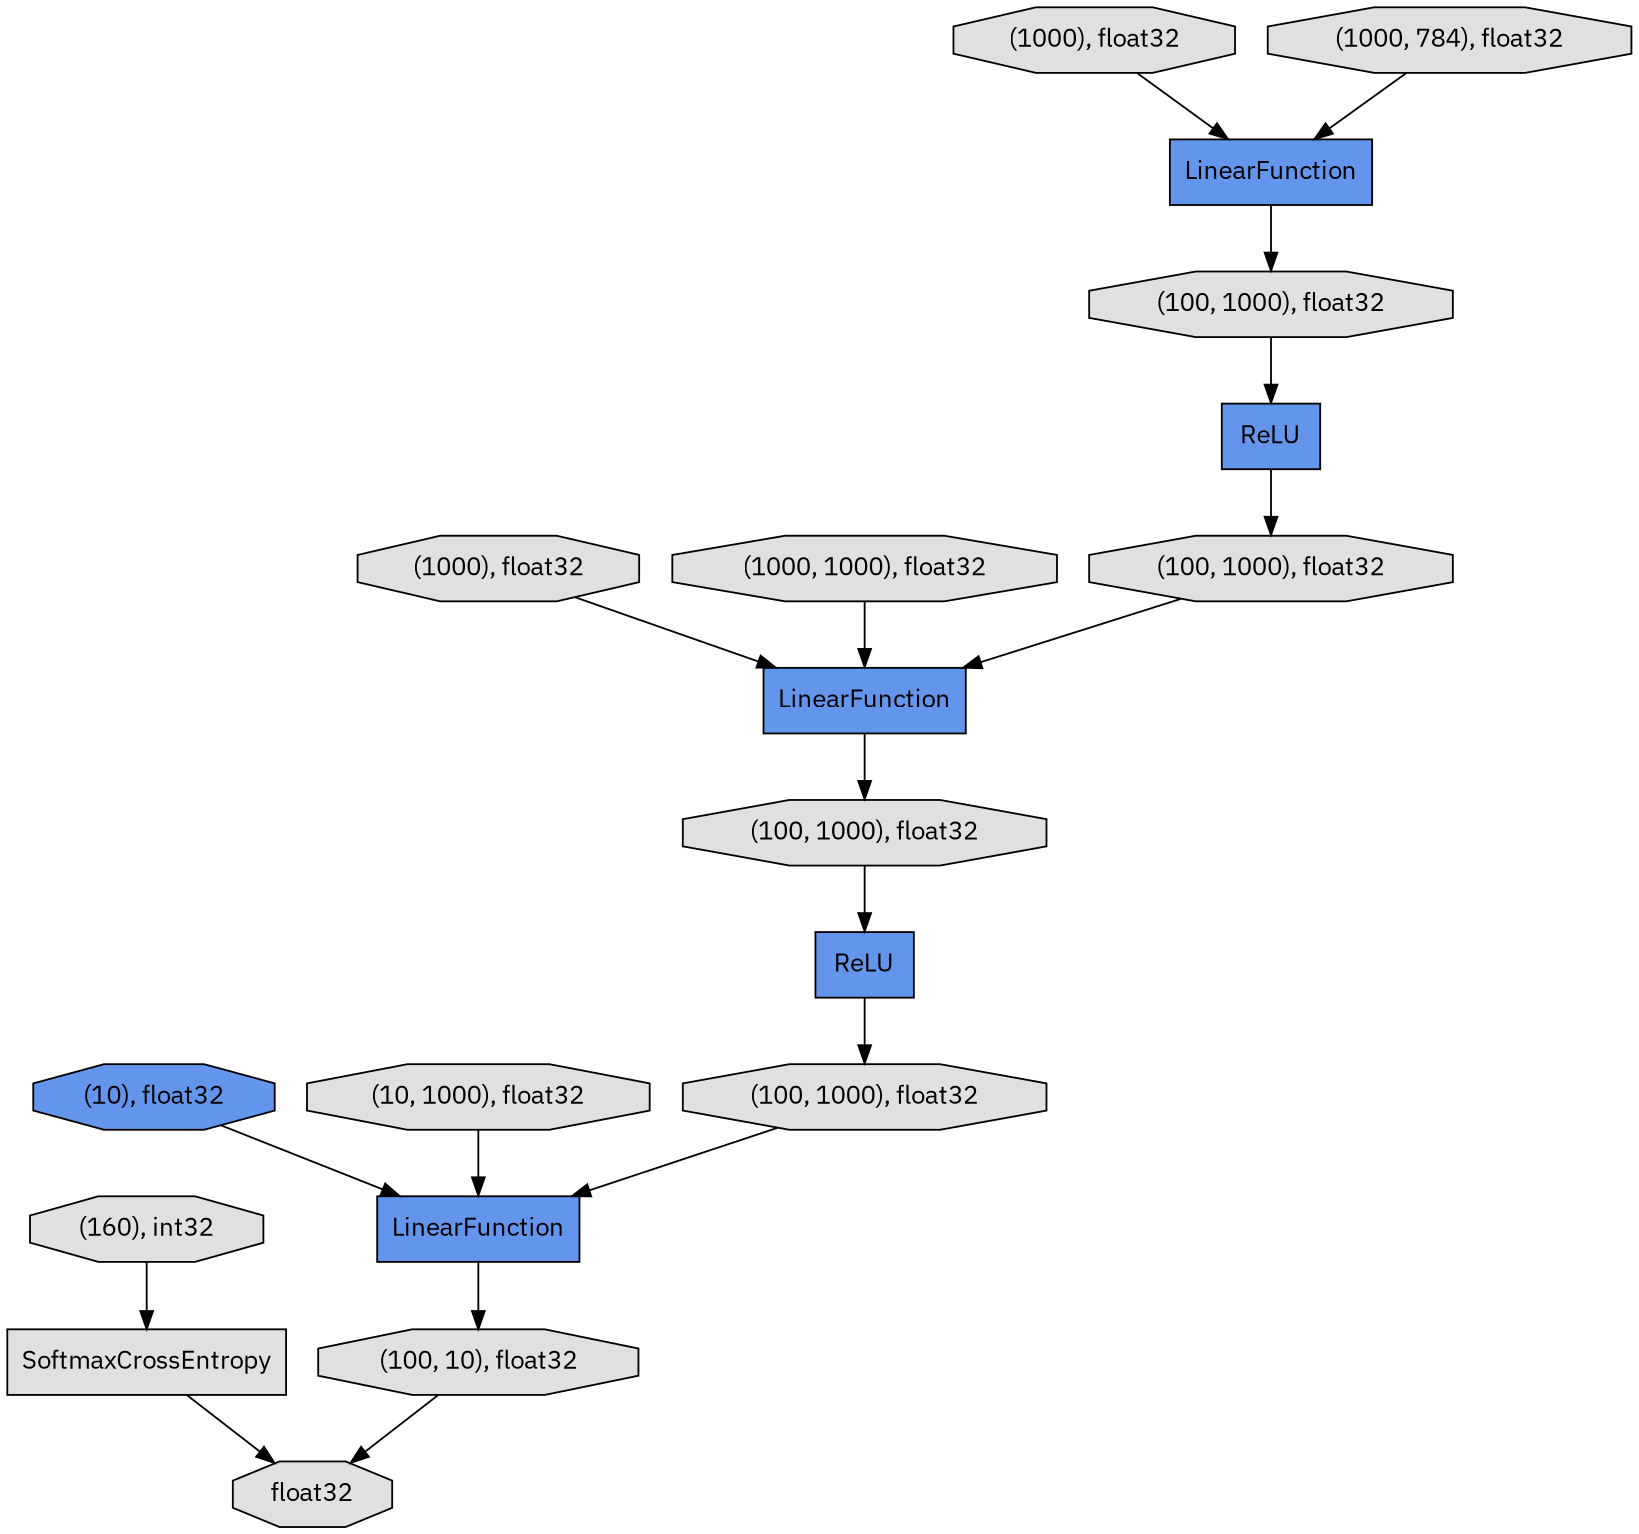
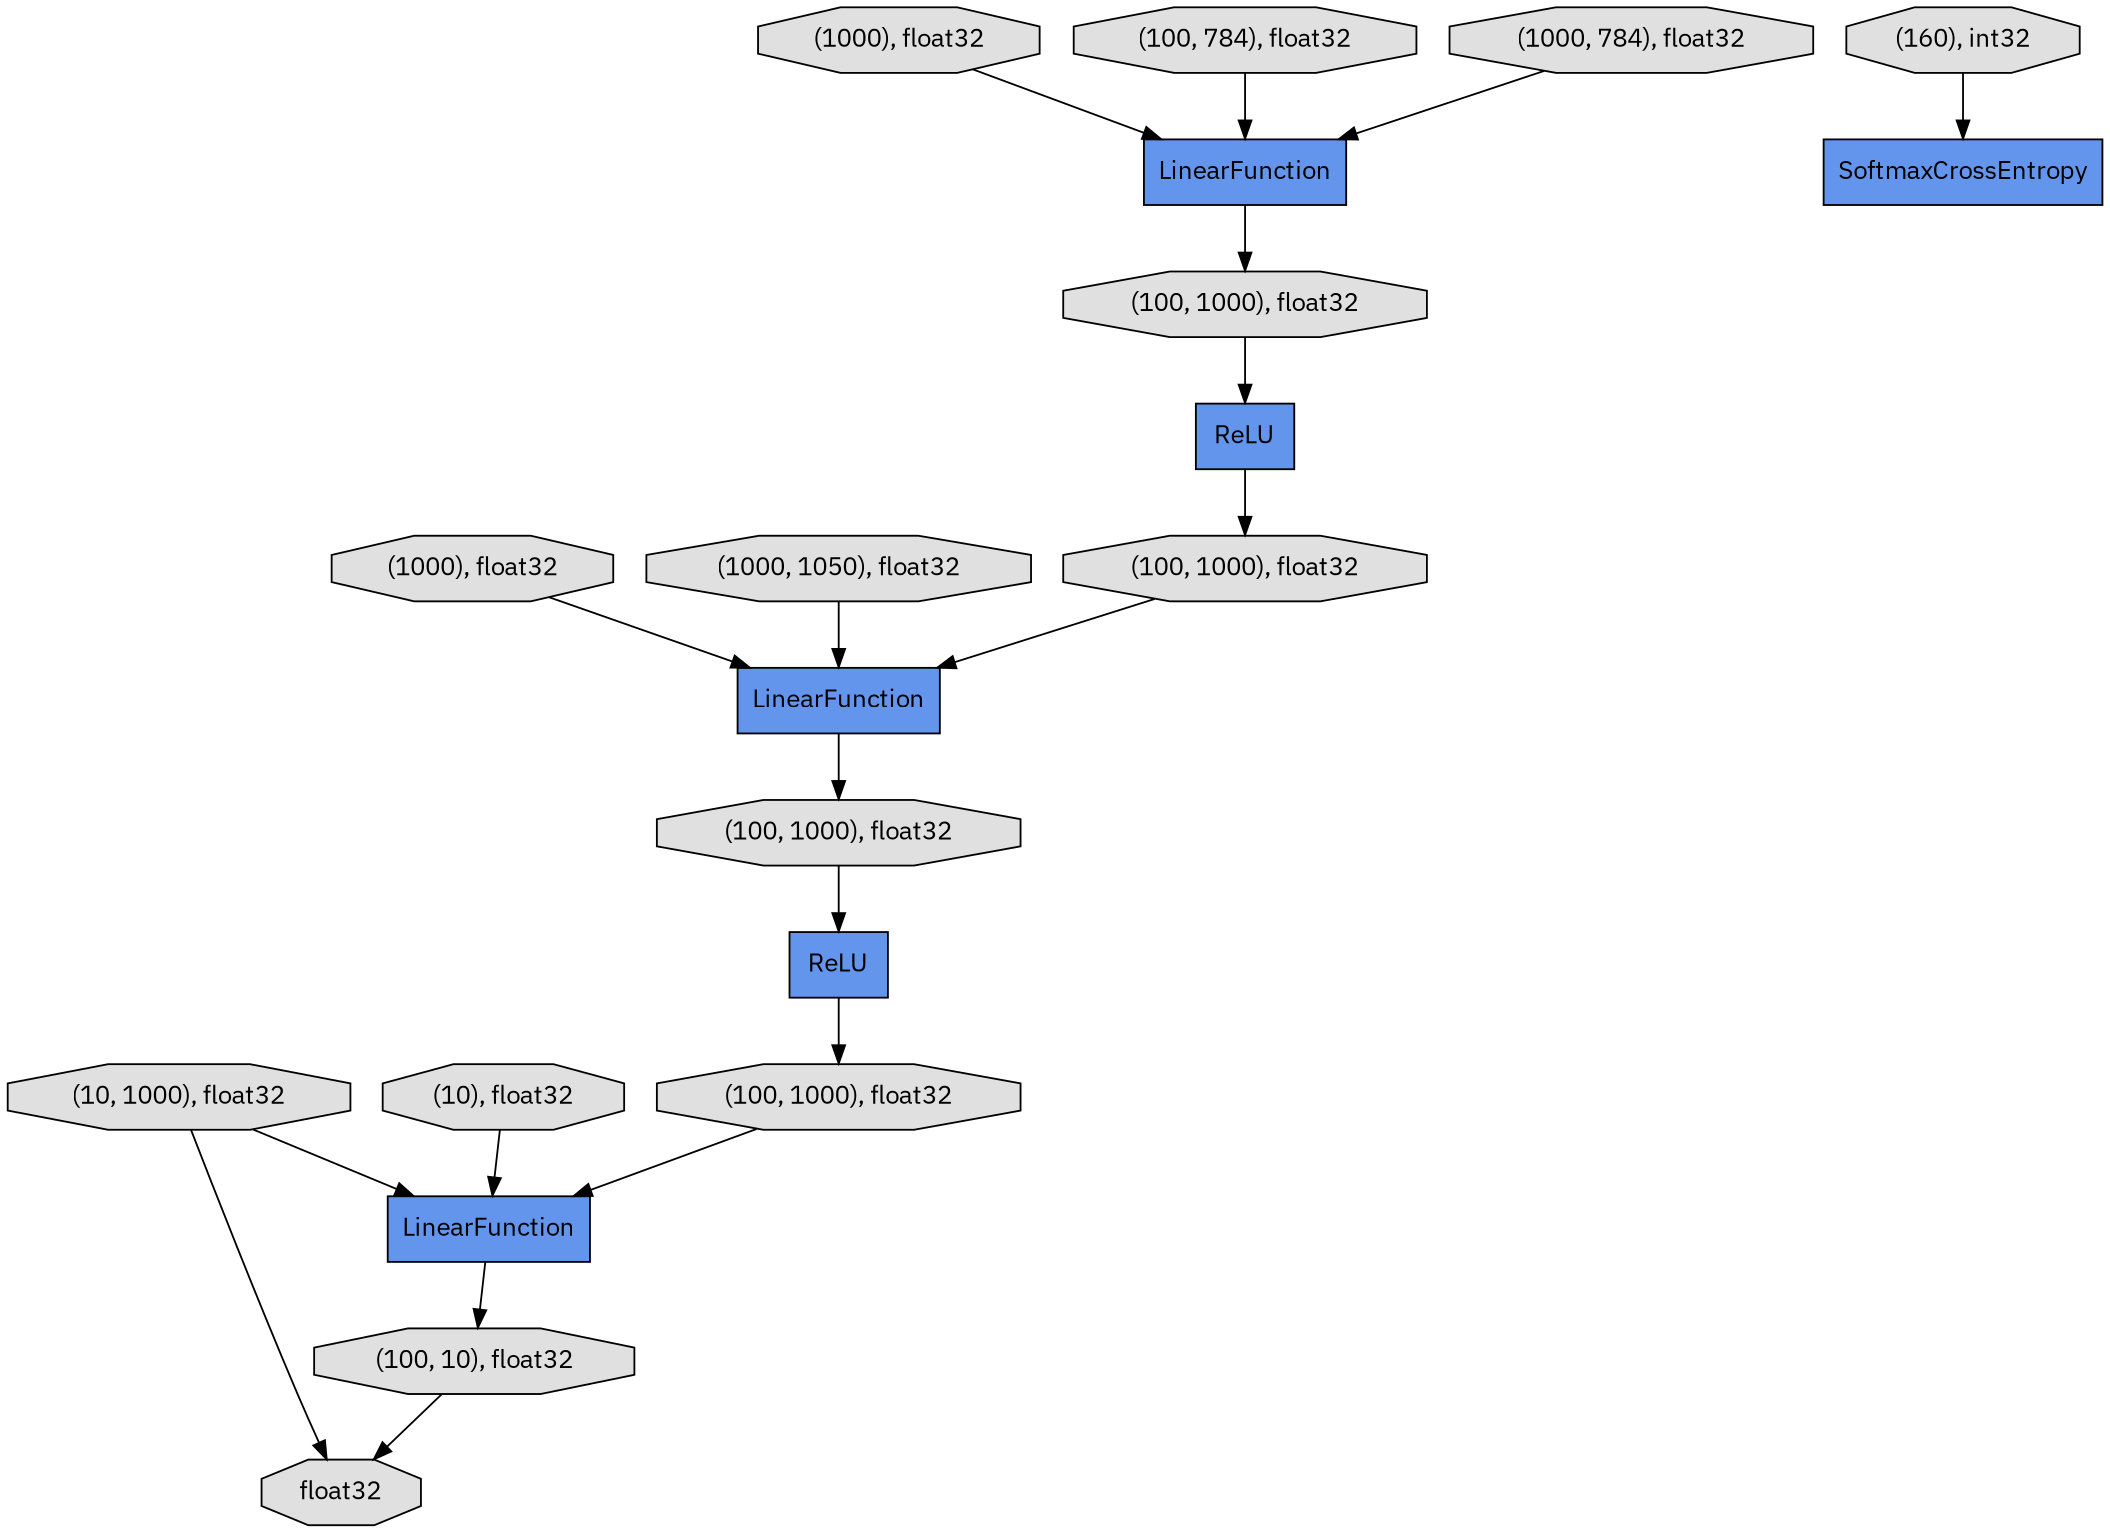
node "(100, 784), float32": added
node "(1000, 1000), float32": label "(1000, 1000), float32" -> "(1000, 1050), float32"
node "(10), float32": fillcolor #6495ed -> #e0e0e0
node "SoftmaxCrossEntropy": fillcolor #e0e0e0 -> #6495ed
edge "SoftmaxCrossEntropy" -> "float32": now "(10, 1000), float32" -> "float32"
